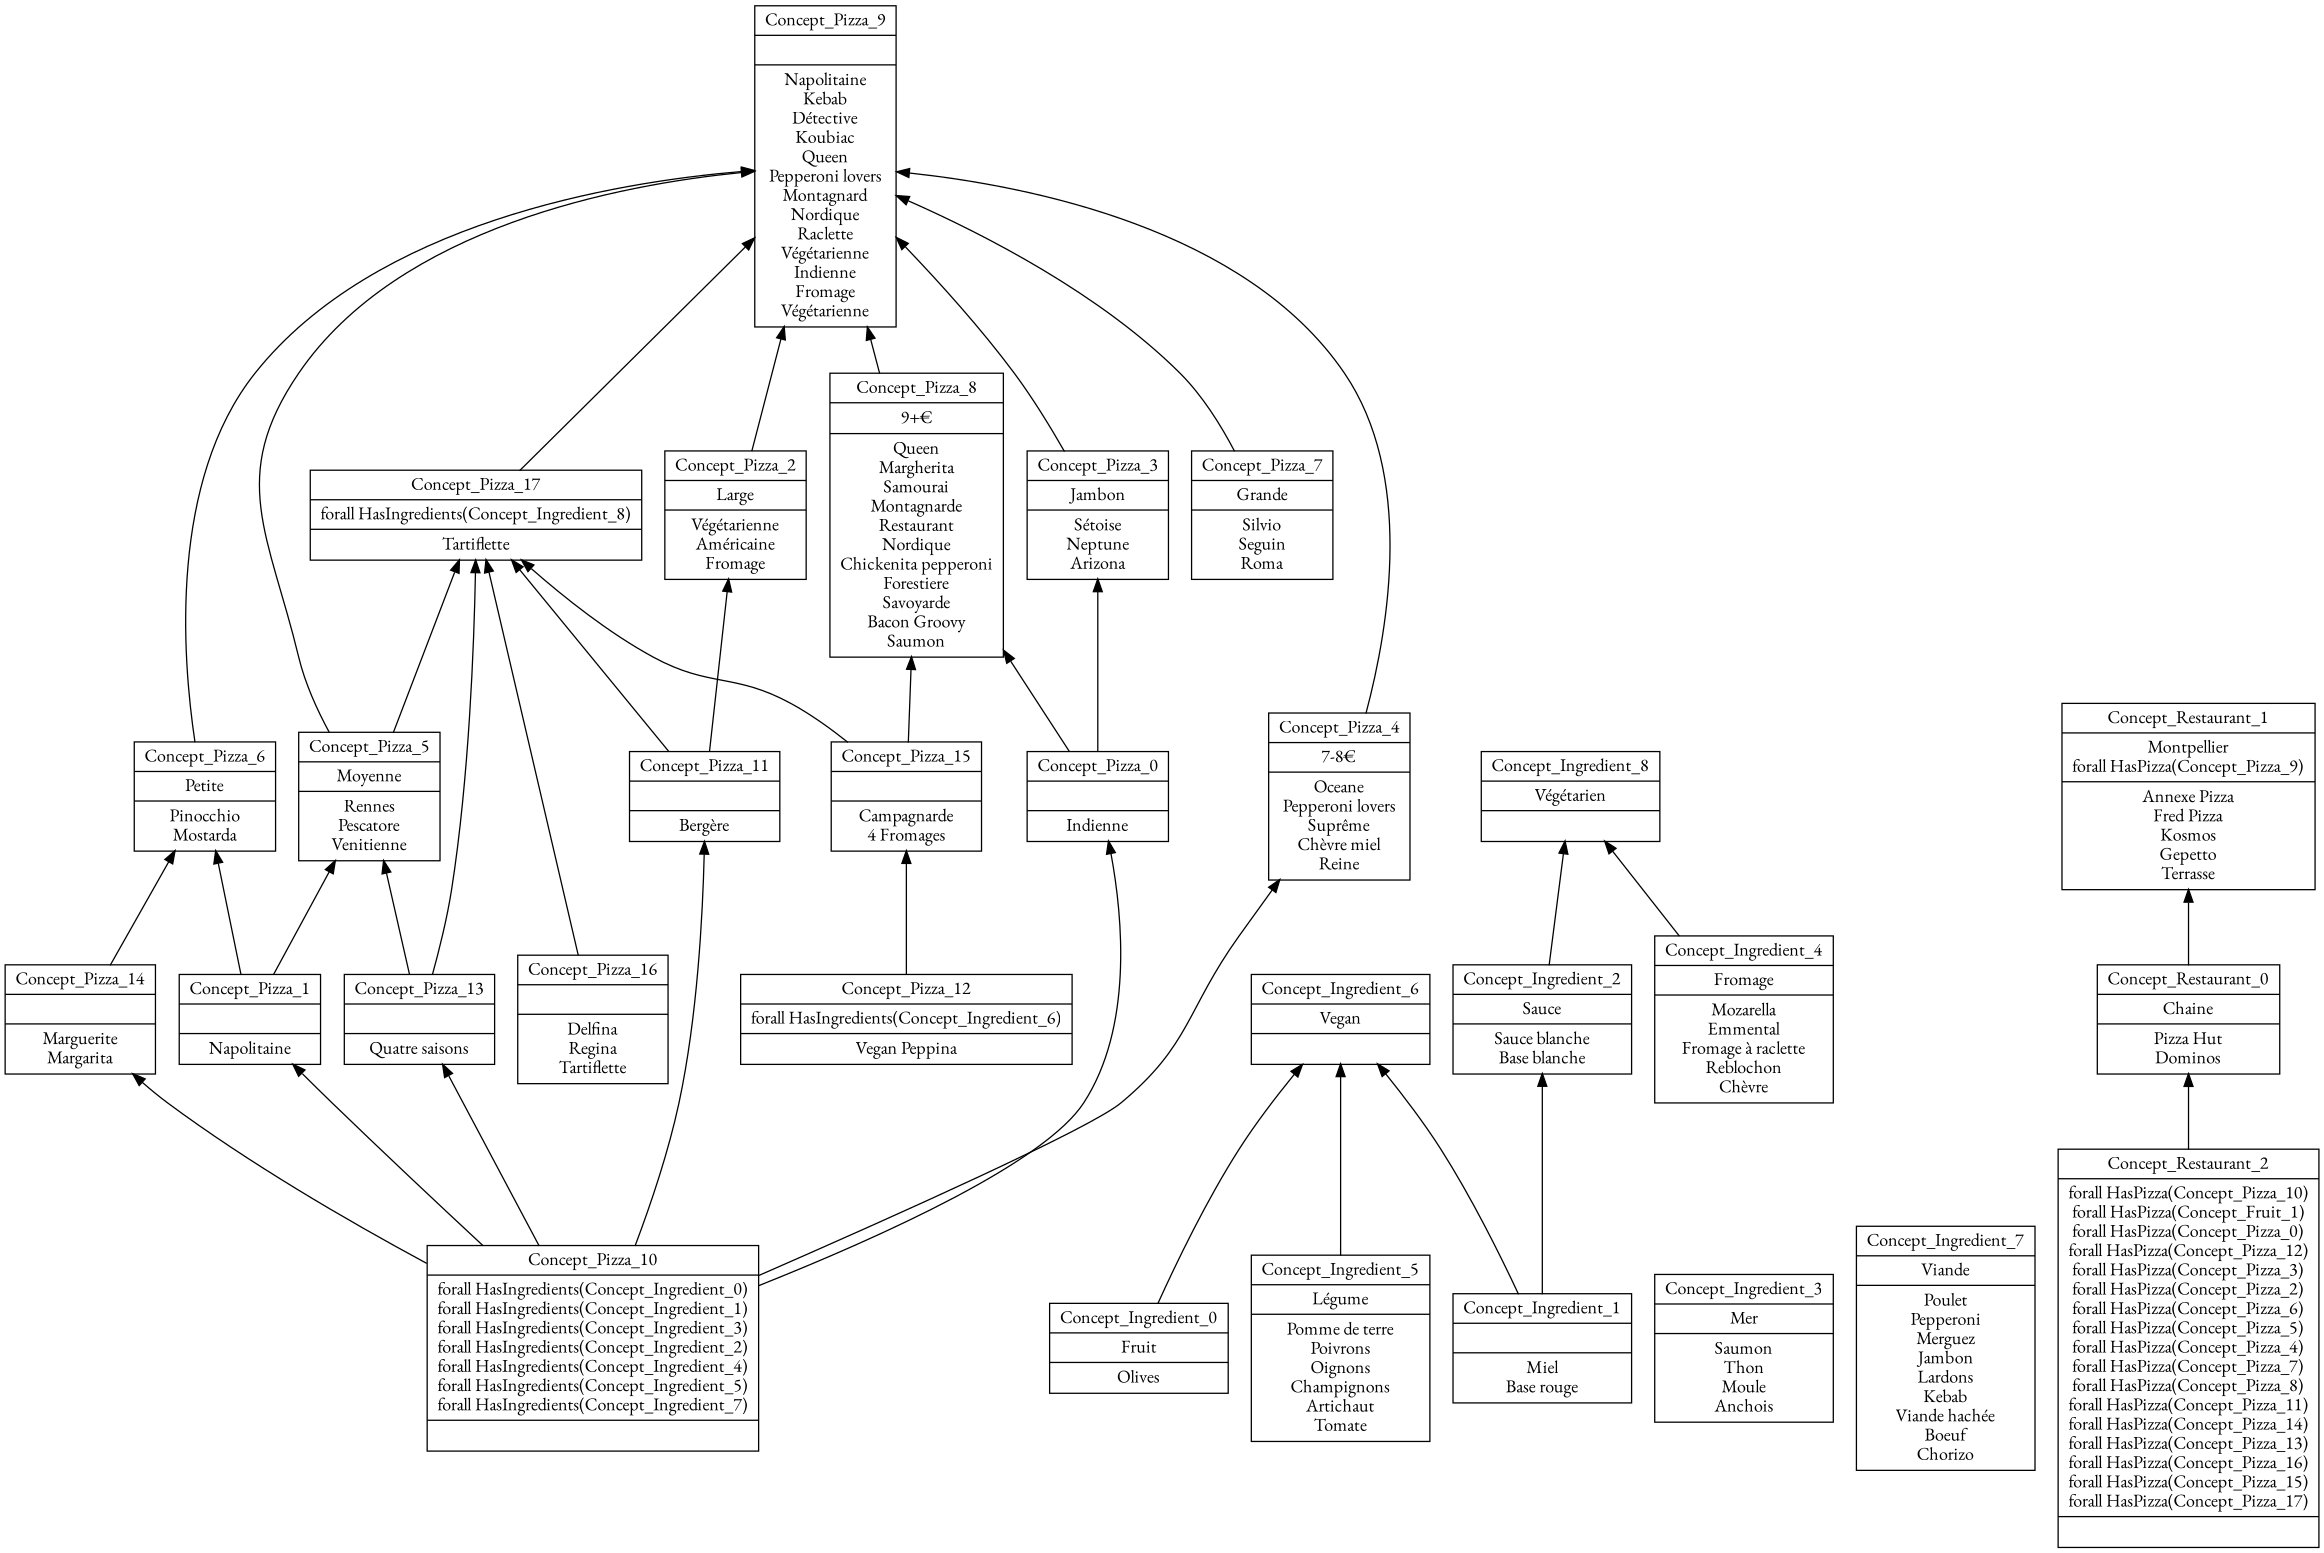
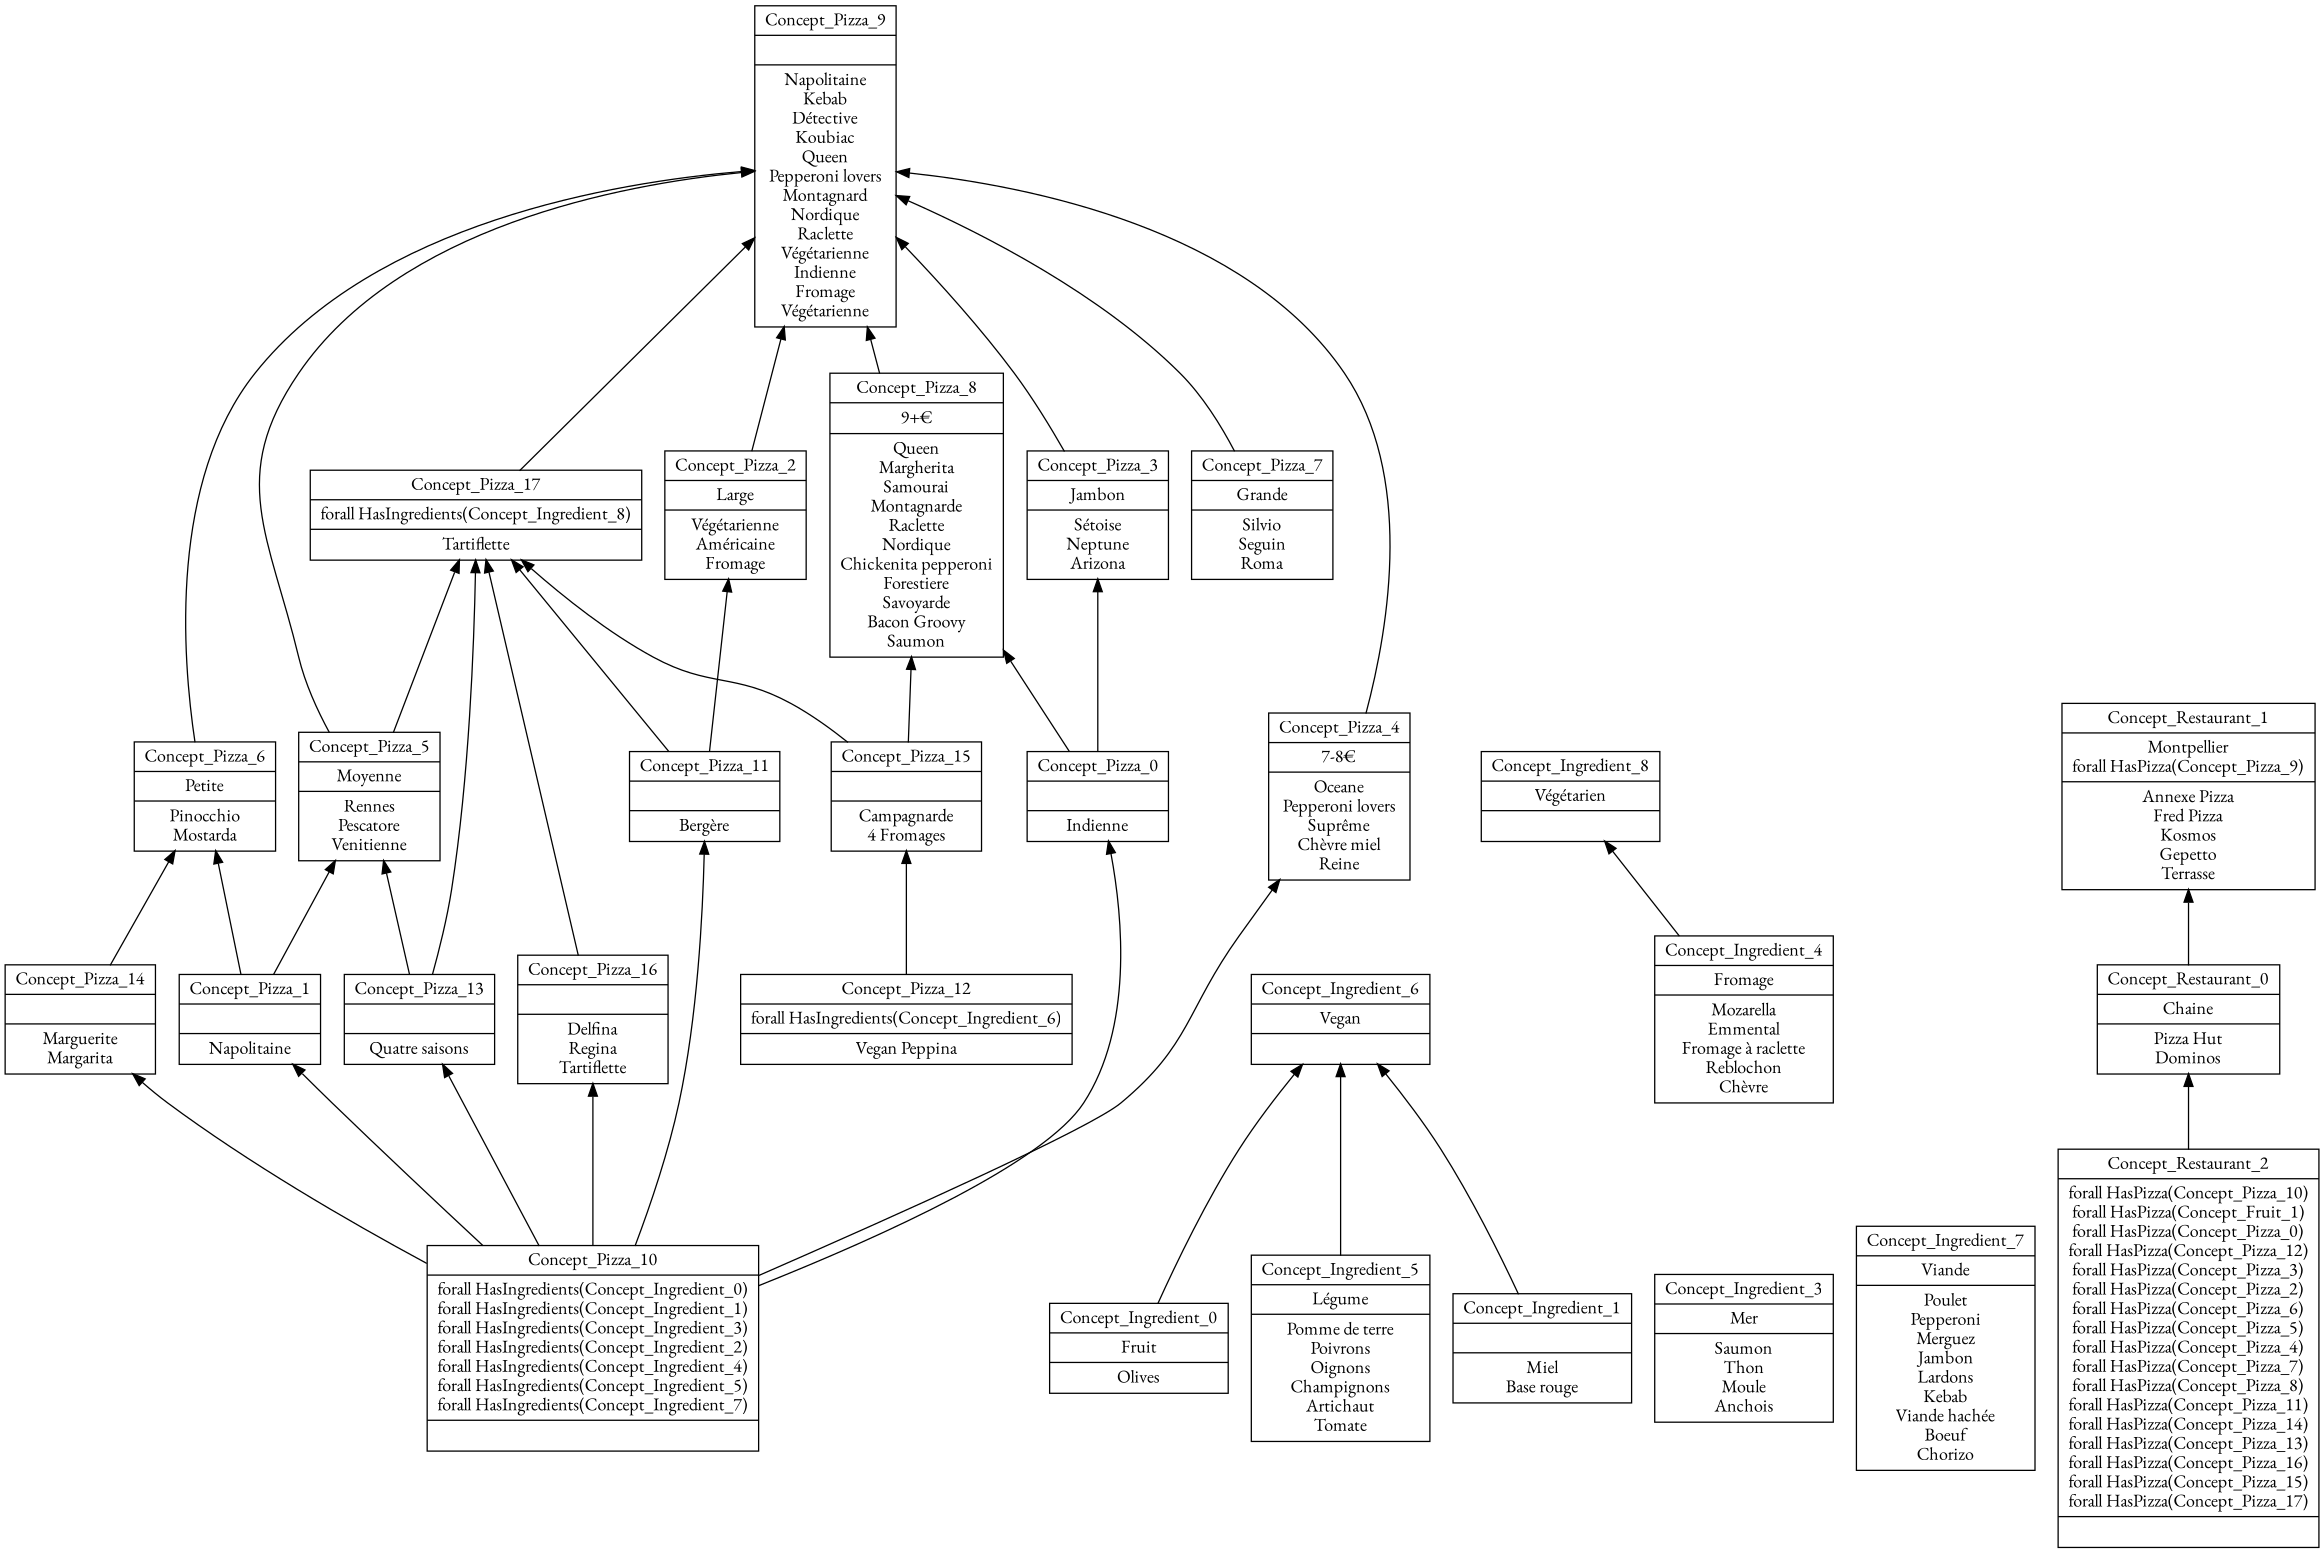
node "Concept_Pizza_8": text "Restaurant" -> "Raclette"
node "Concept_Ingredient_2": removed
edge "Concept_Pizza_10" -> "Concept_Pizza_16": added
